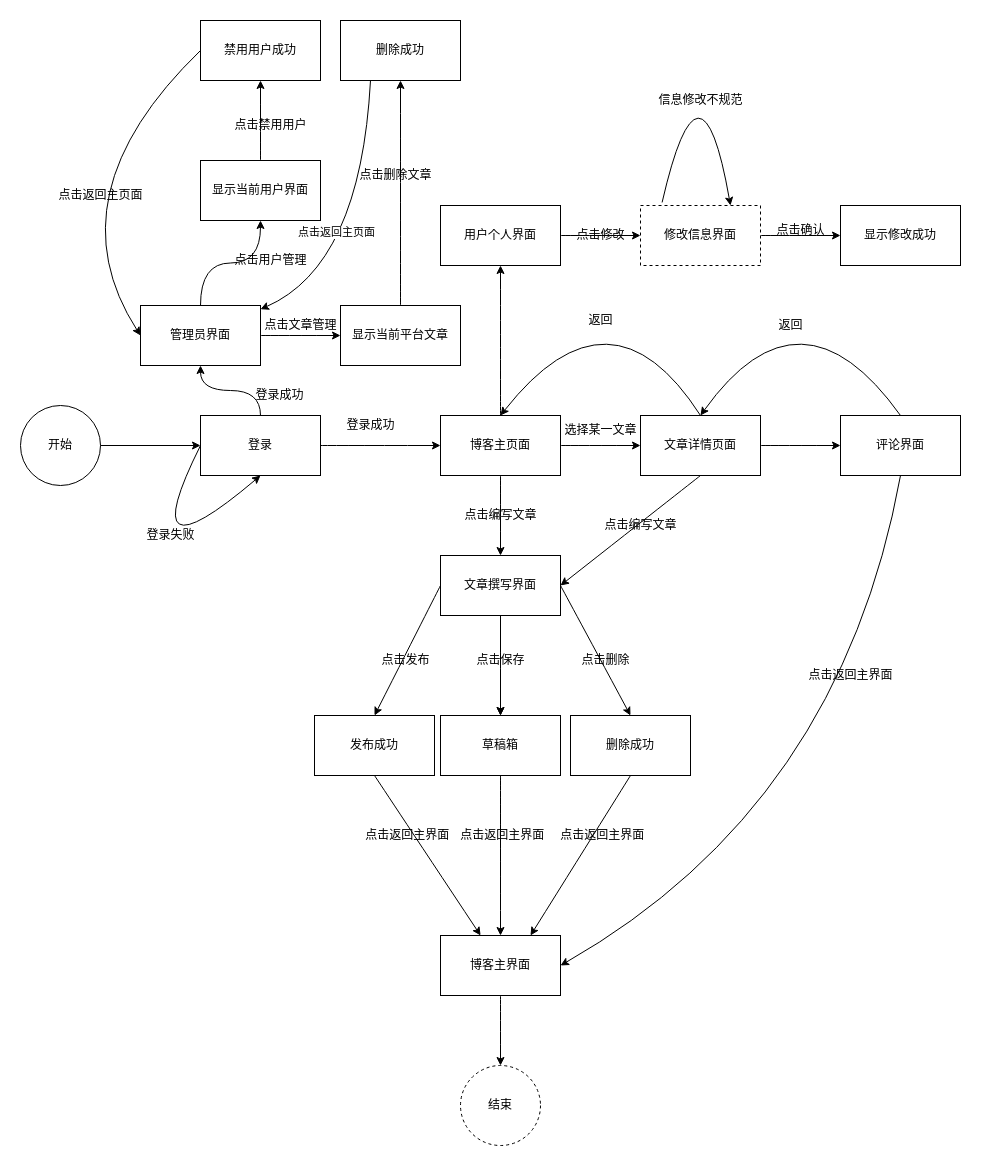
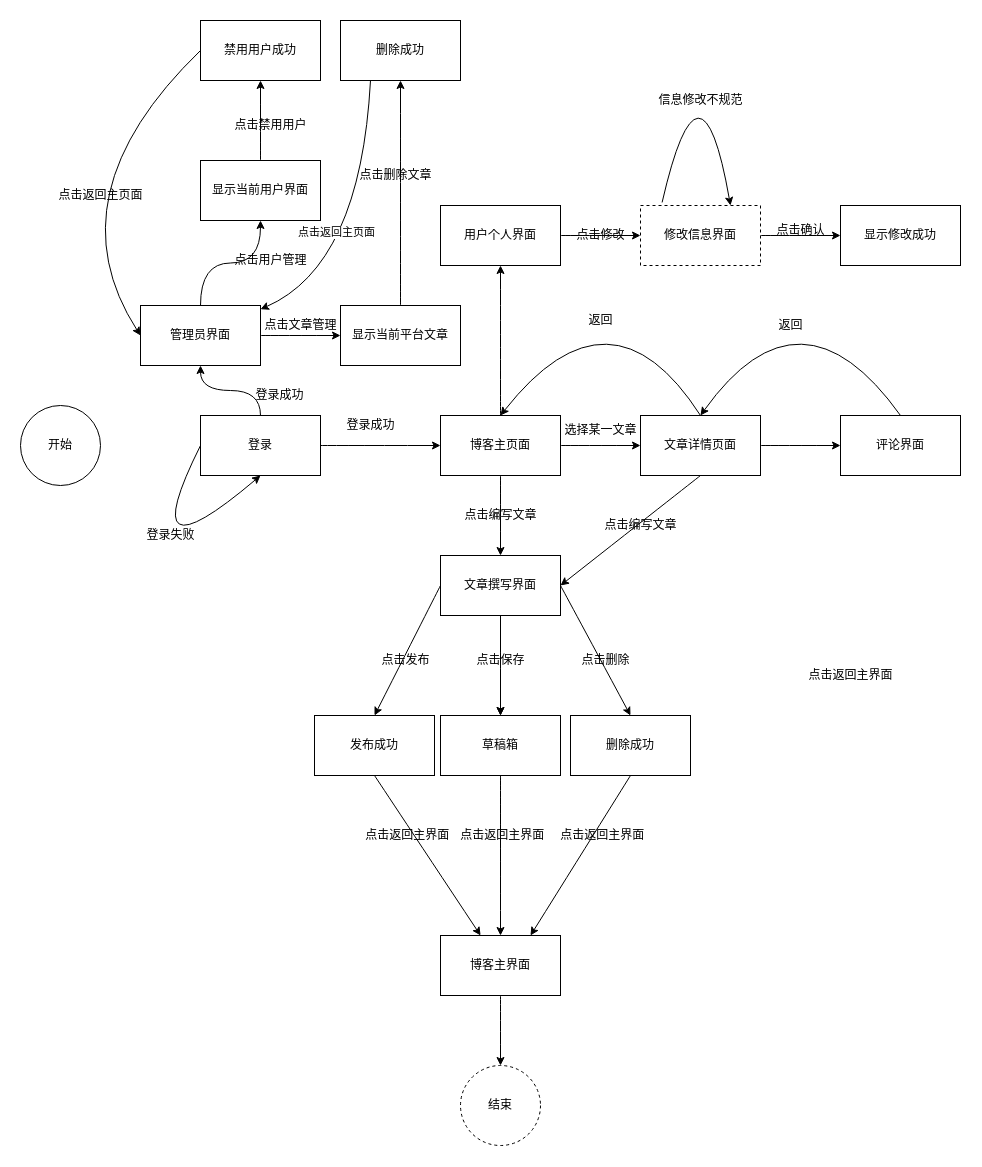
edge "开始" -> "登录": removed
edge "评论界面" -> "博客主界面": removed
